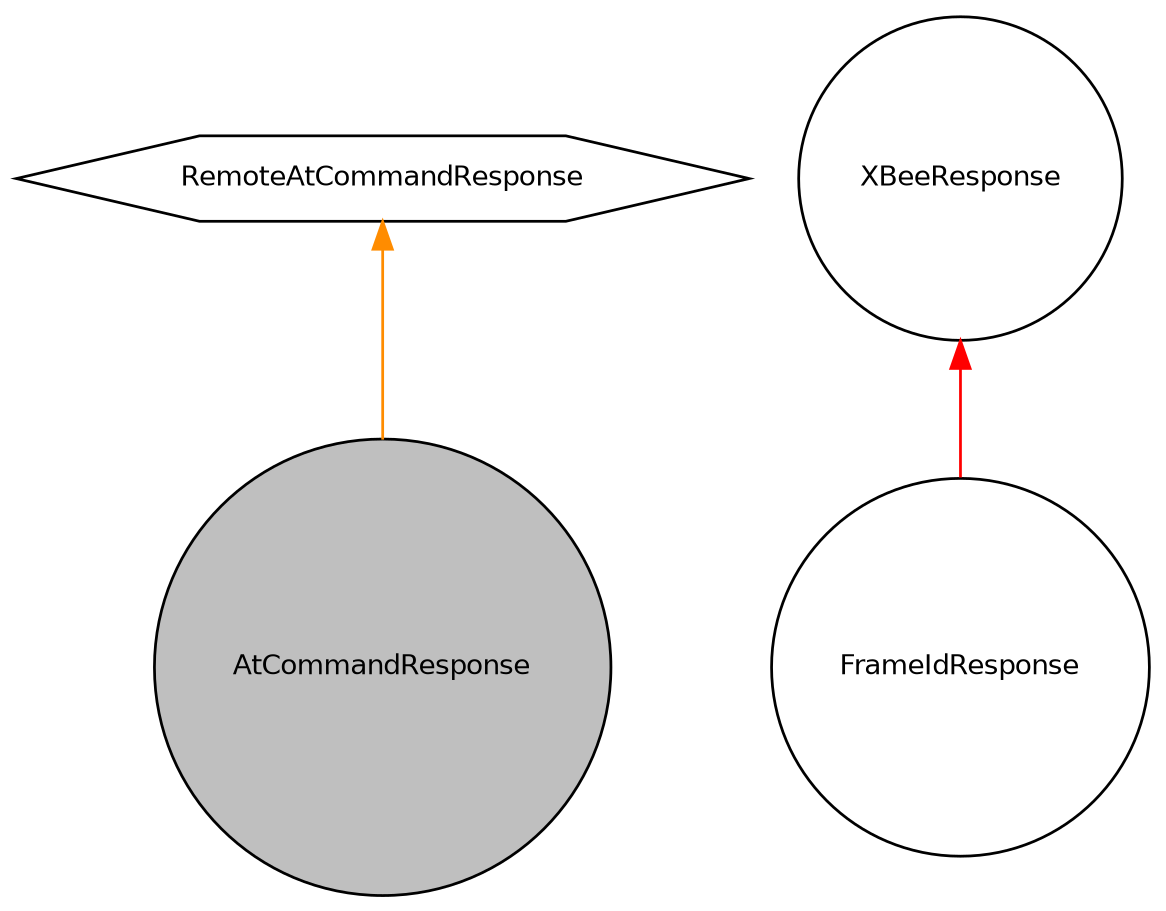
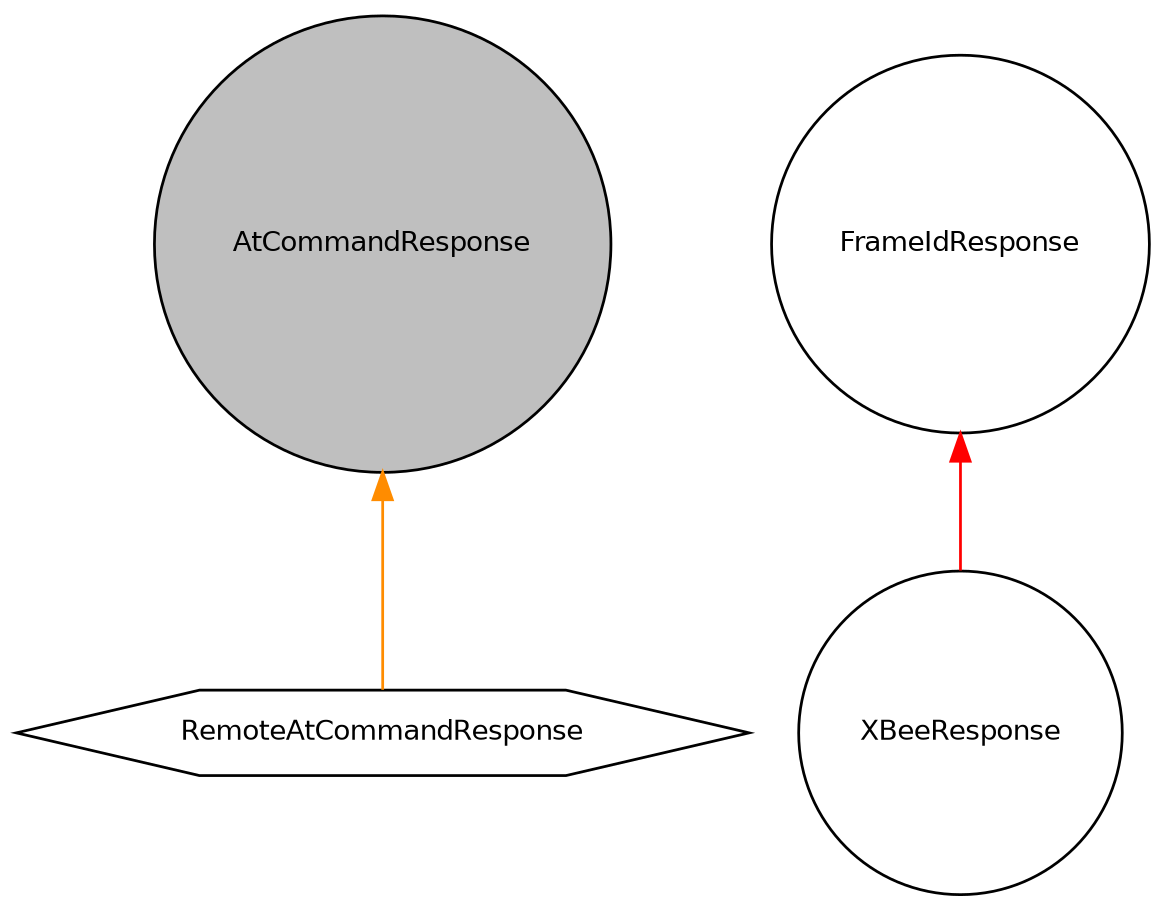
edge "AtCommandResponse" -> "RemoteAtCommandResponse": reversed
edge "FrameIdResponse" -> "XBeeResponse": reversed
